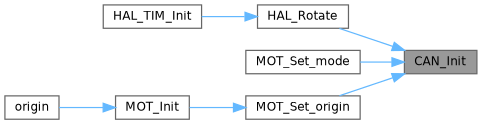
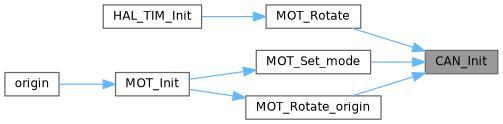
node "HAL_Rotate": label "HAL_Rotate" -> "MOT_Rotate"
edge "MOT_Init" -> "MOT_Set_mode": added
node "MOT_Set_origin": label "MOT_Set_origin" -> "MOT_Rotate_origin"
